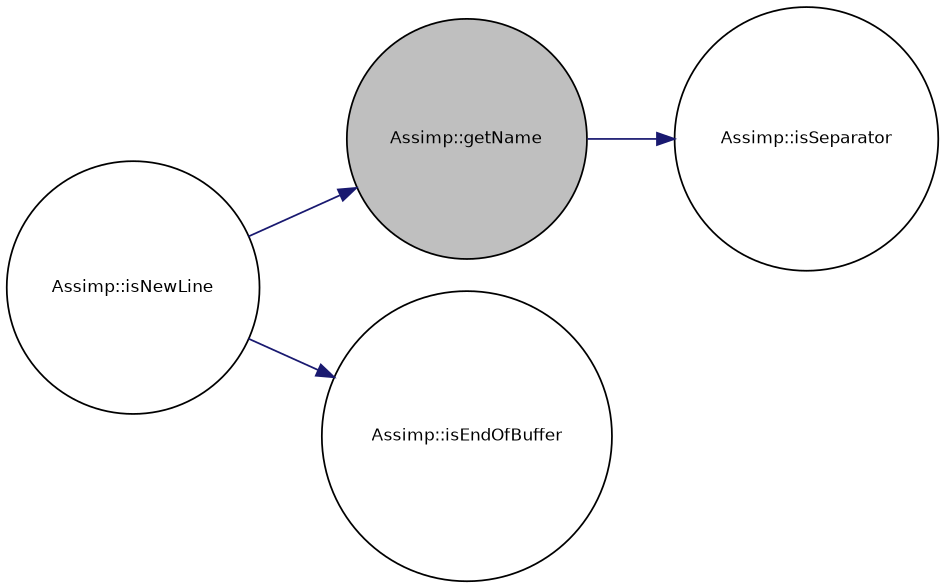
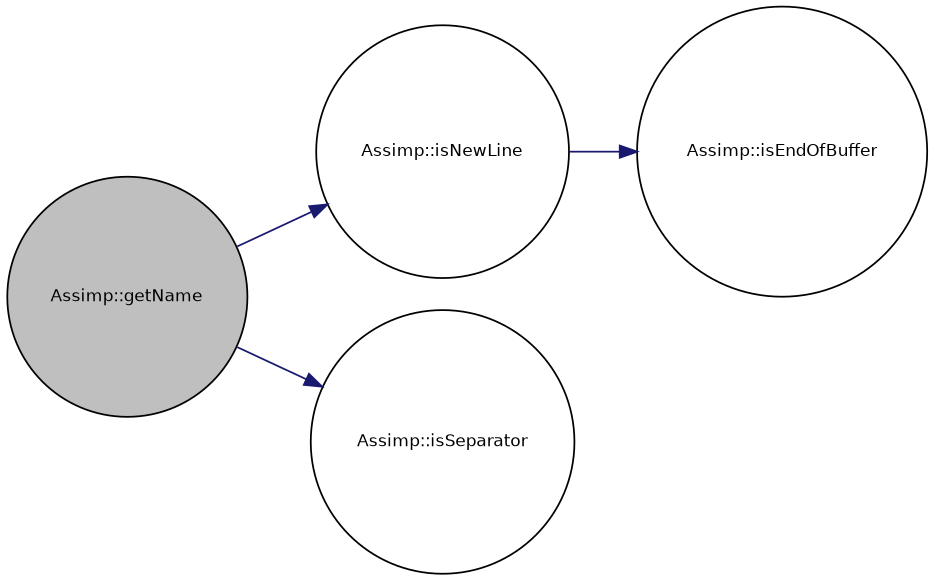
edge "Assimp::isNewLine" -> "Assimp::getName": reversed
